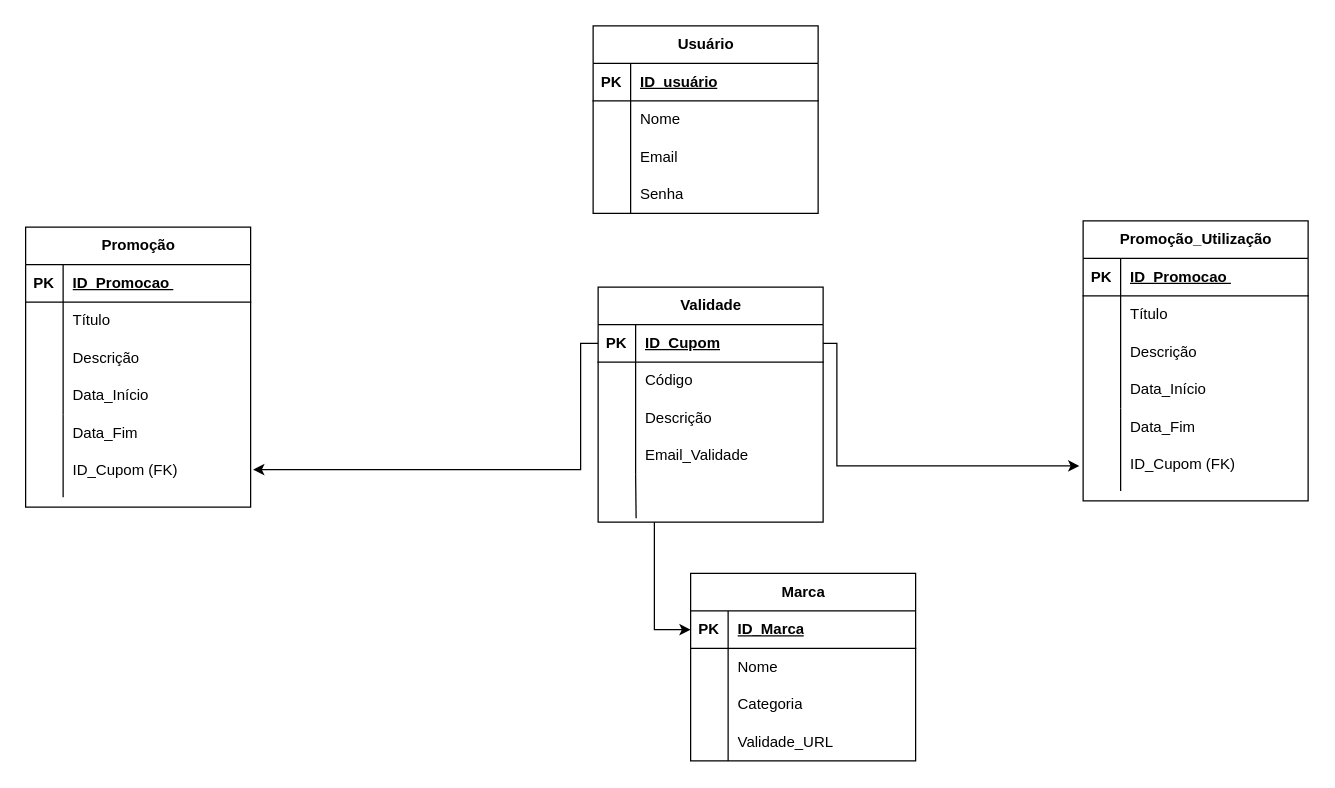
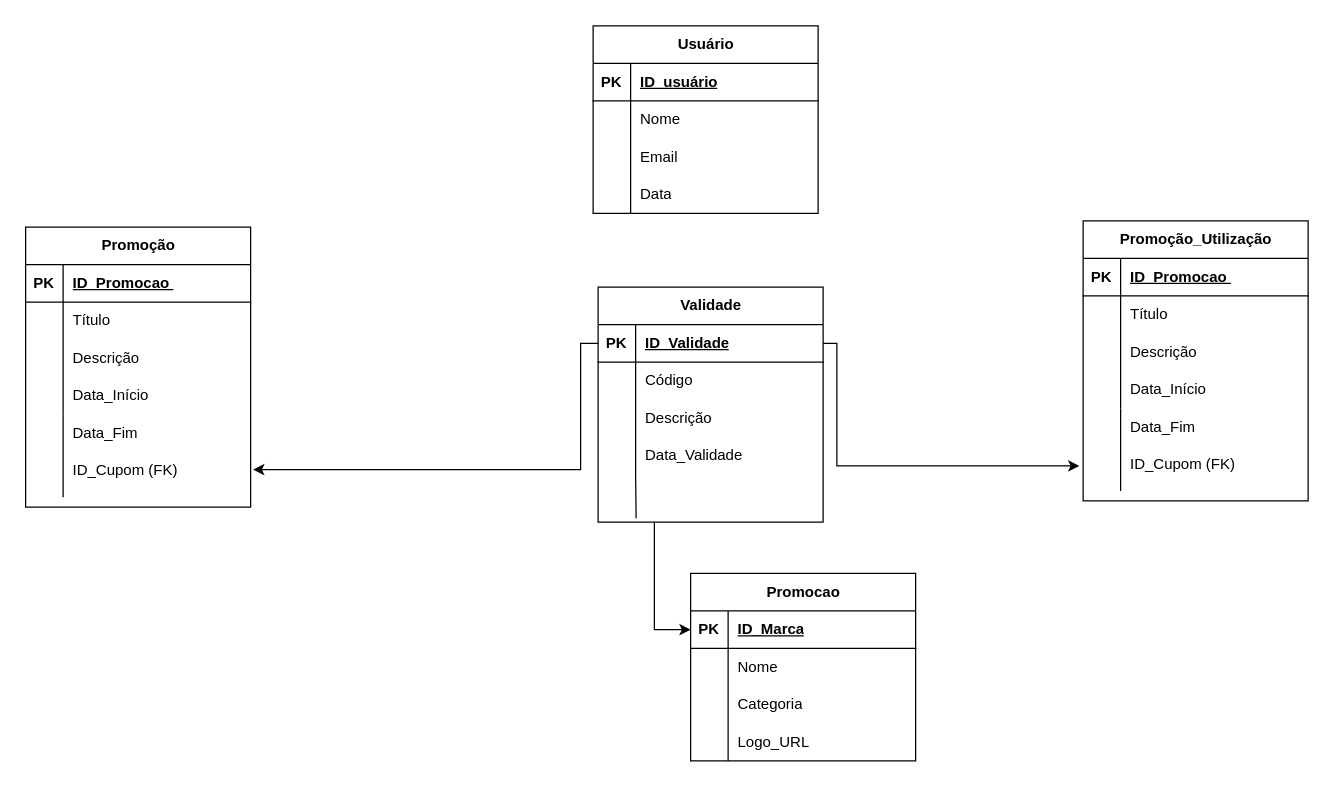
node "Senha": label "Senha" -> "Data"
node "ID_Cupom": label "ID_Cupom" -> "ID_Validade"
node "Email_Validade": label "Email_Validade" -> "Data_Validade"
node "Marca": label "Marca" -> "Promocao"
node "Validade_URL": label "Validade_URL" -> "Logo_URL"
